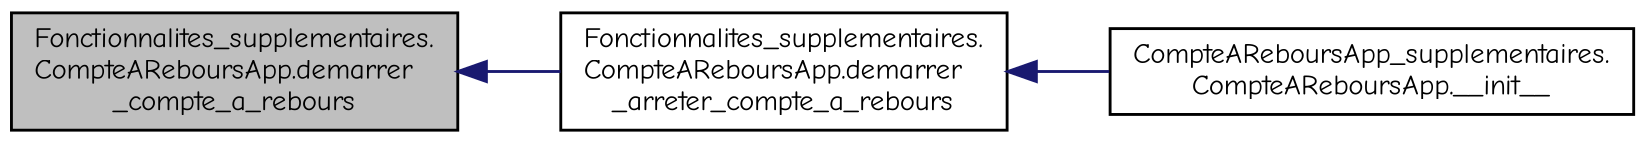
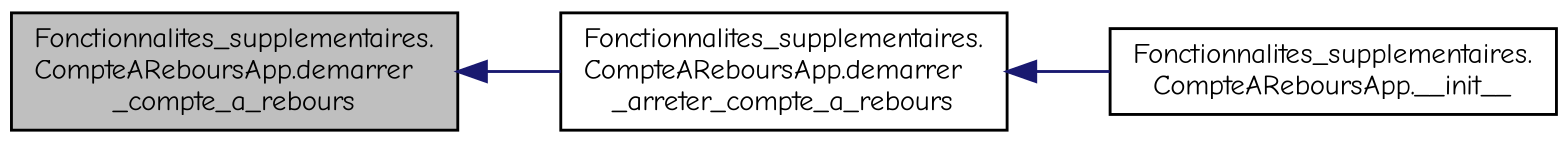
node "CompteAReboursApp_supplementaires. CompteAReboursApp.__init__": label "CompteAReboursApp_supplementaires. CompteAReboursApp.__init__" -> "Fonctionnalites_supplementaires. CompteAReboursApp.__init__"
